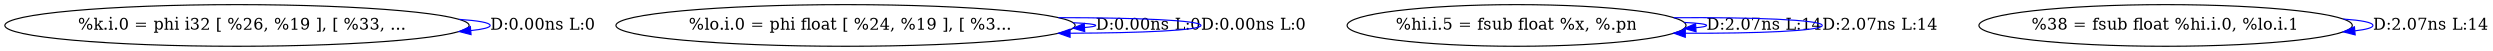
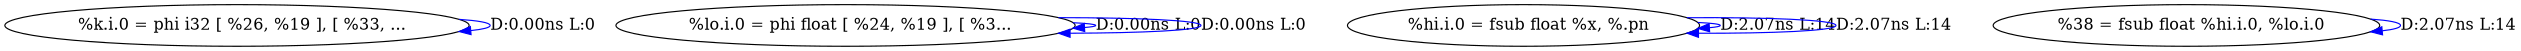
node "%hi.i.5 = fsub float %x, %.pn": label "%hi.i.5 = fsub float %x, %.pn" -> "%hi.i.0 = fsub float %x, %.pn"
node "%38 = fsub float %hi.i.0, %lo.i.1": label "%38 = fsub float %hi.i.0, %lo.i.1" -> "%38 = fsub float %hi.i.0, %lo.i.0"
